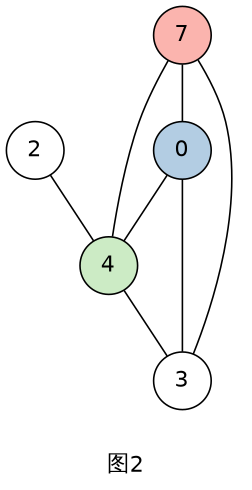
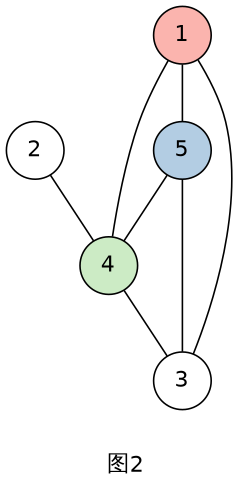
node "7": label "7" -> "1"
node "0": label "0" -> "5"
